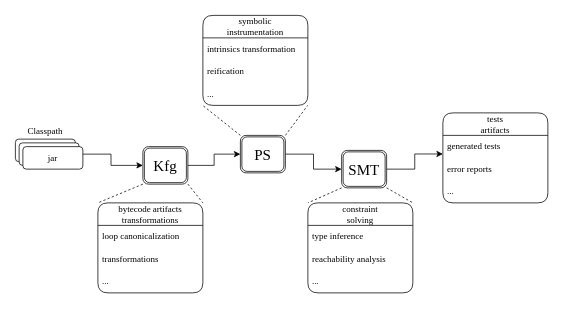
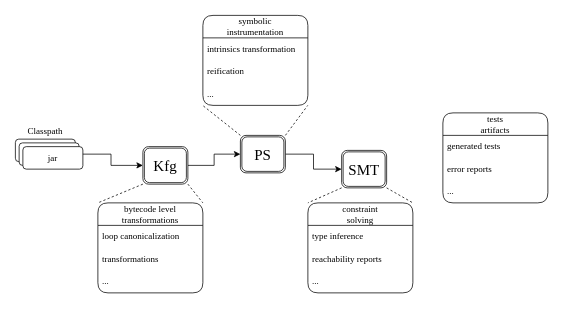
edge "SMT" -> "generated tests": removed
node "bytecode artifacts transformations": label "bytecode artifacts transformations" -> "bytecode level transformations"
node "reachability analysis": label "reachability analysis" -> "reachability reports"
